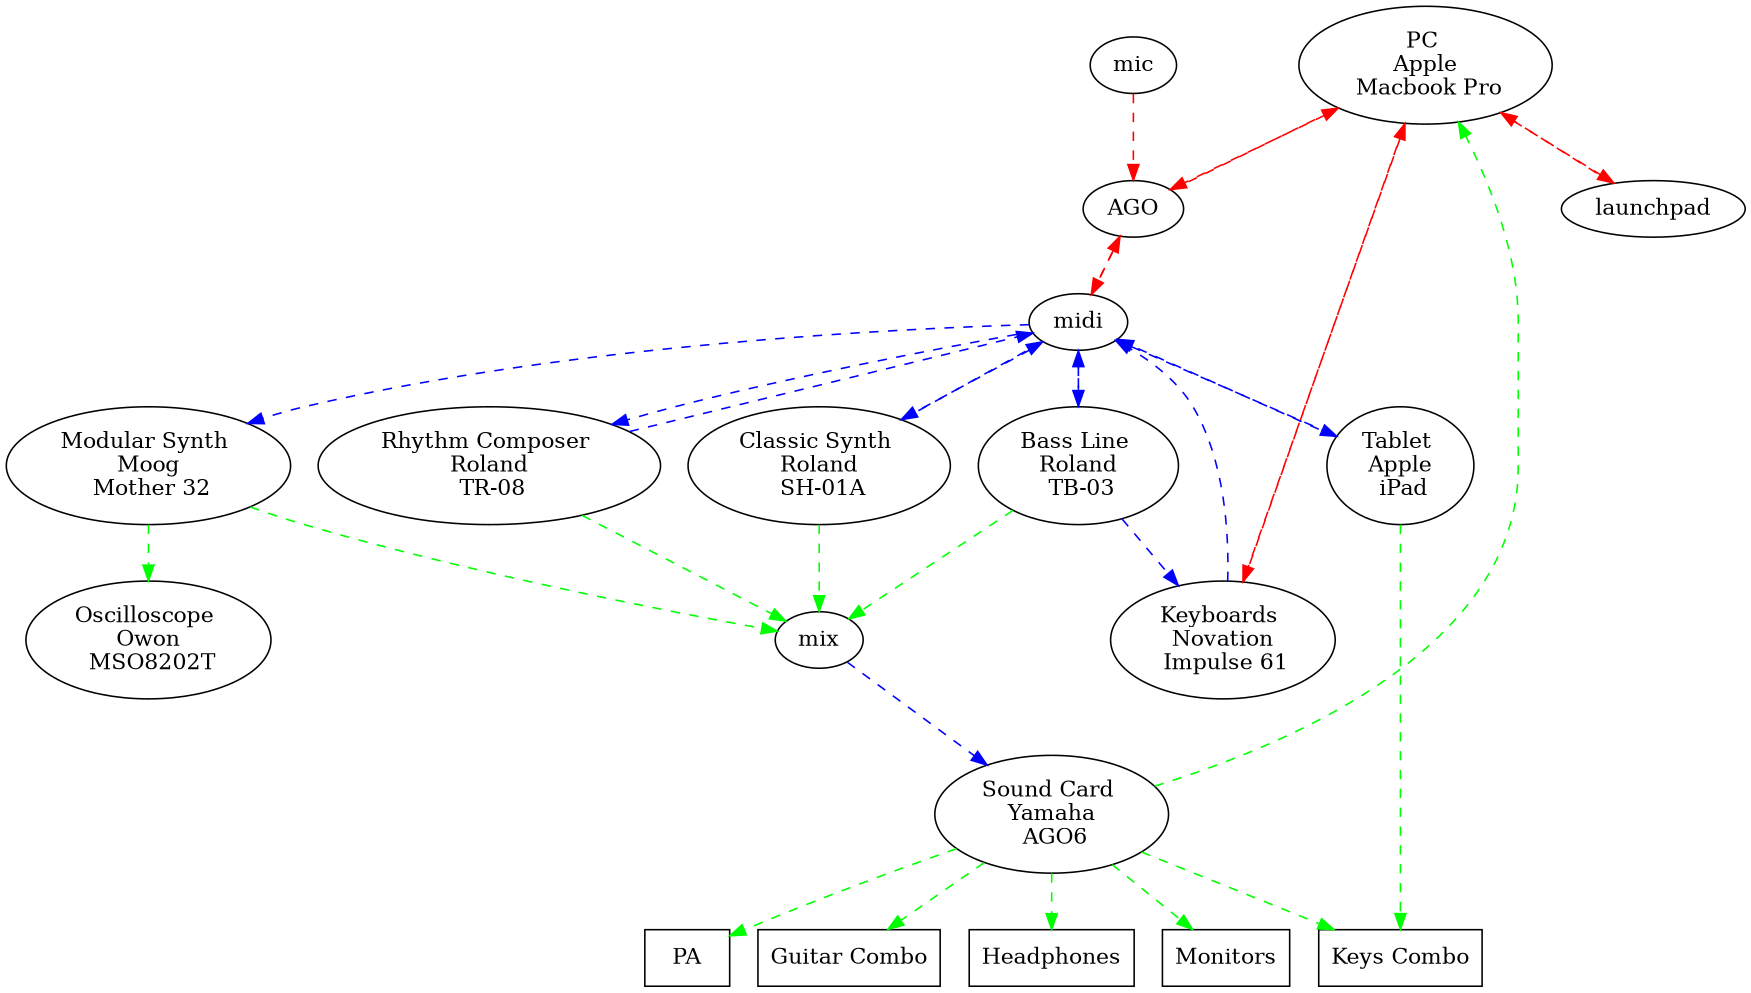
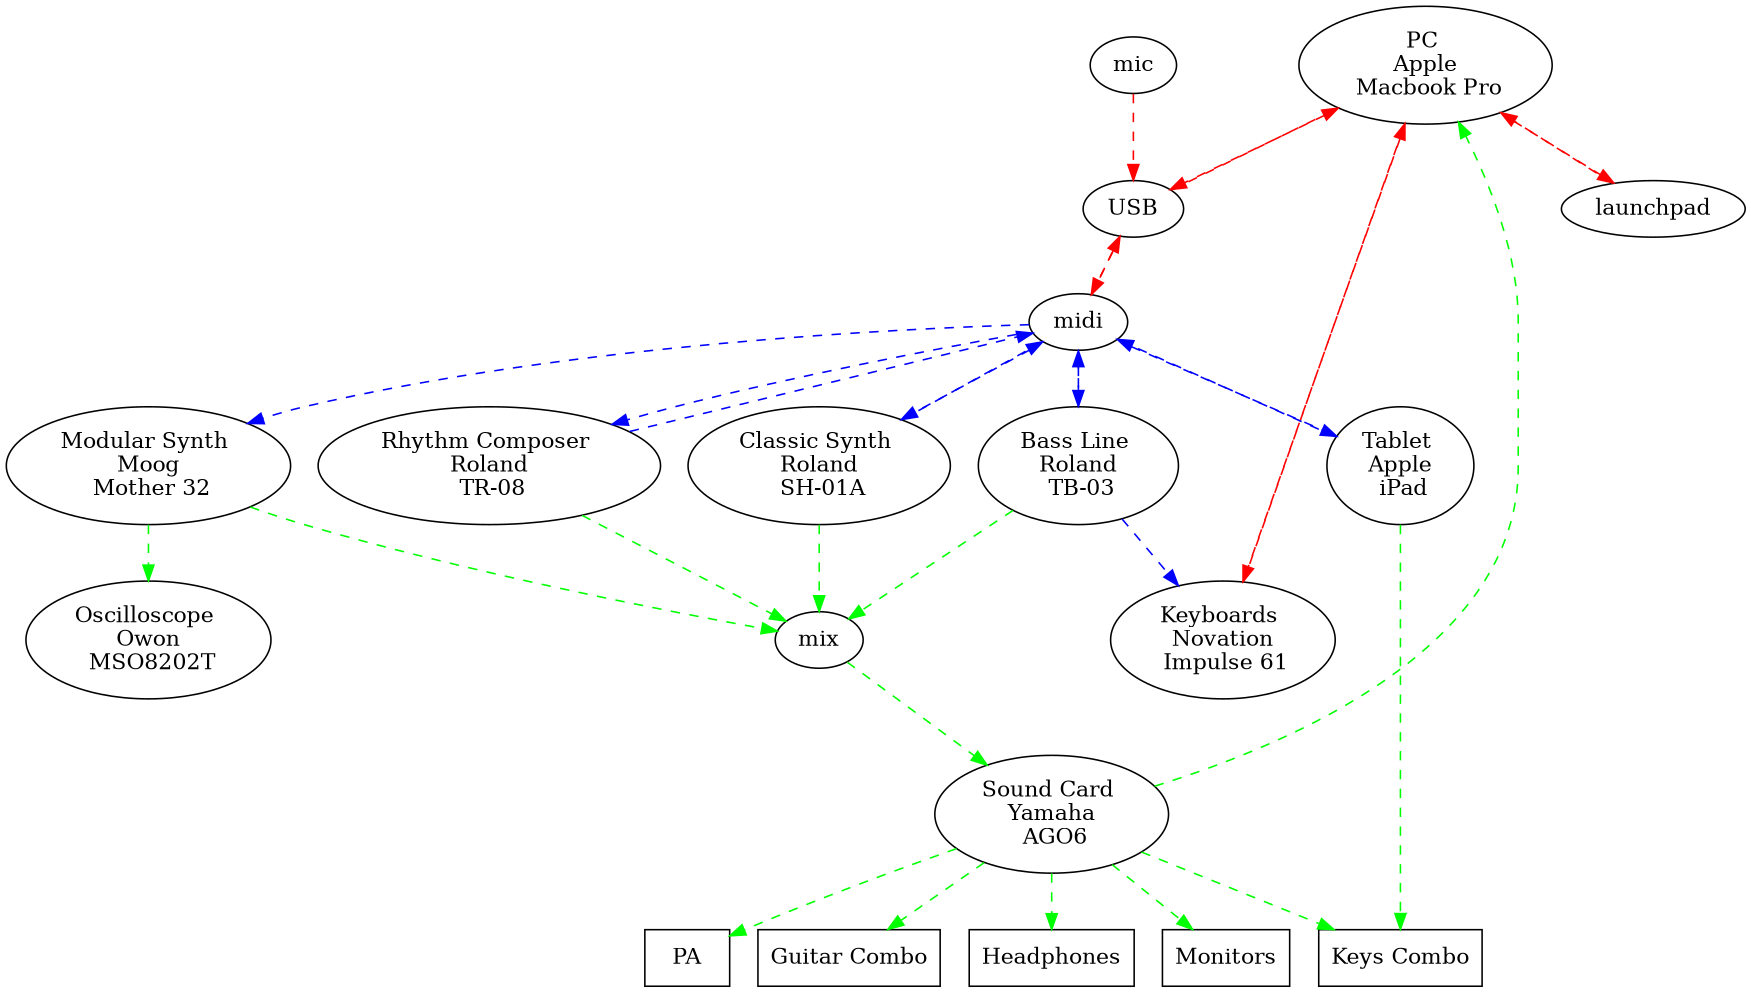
node "AGO": label "AGO" -> "USB"
edge "Keyboards" -> "midi": removed
edge "mix" -> "Sound Card": color blue -> green
